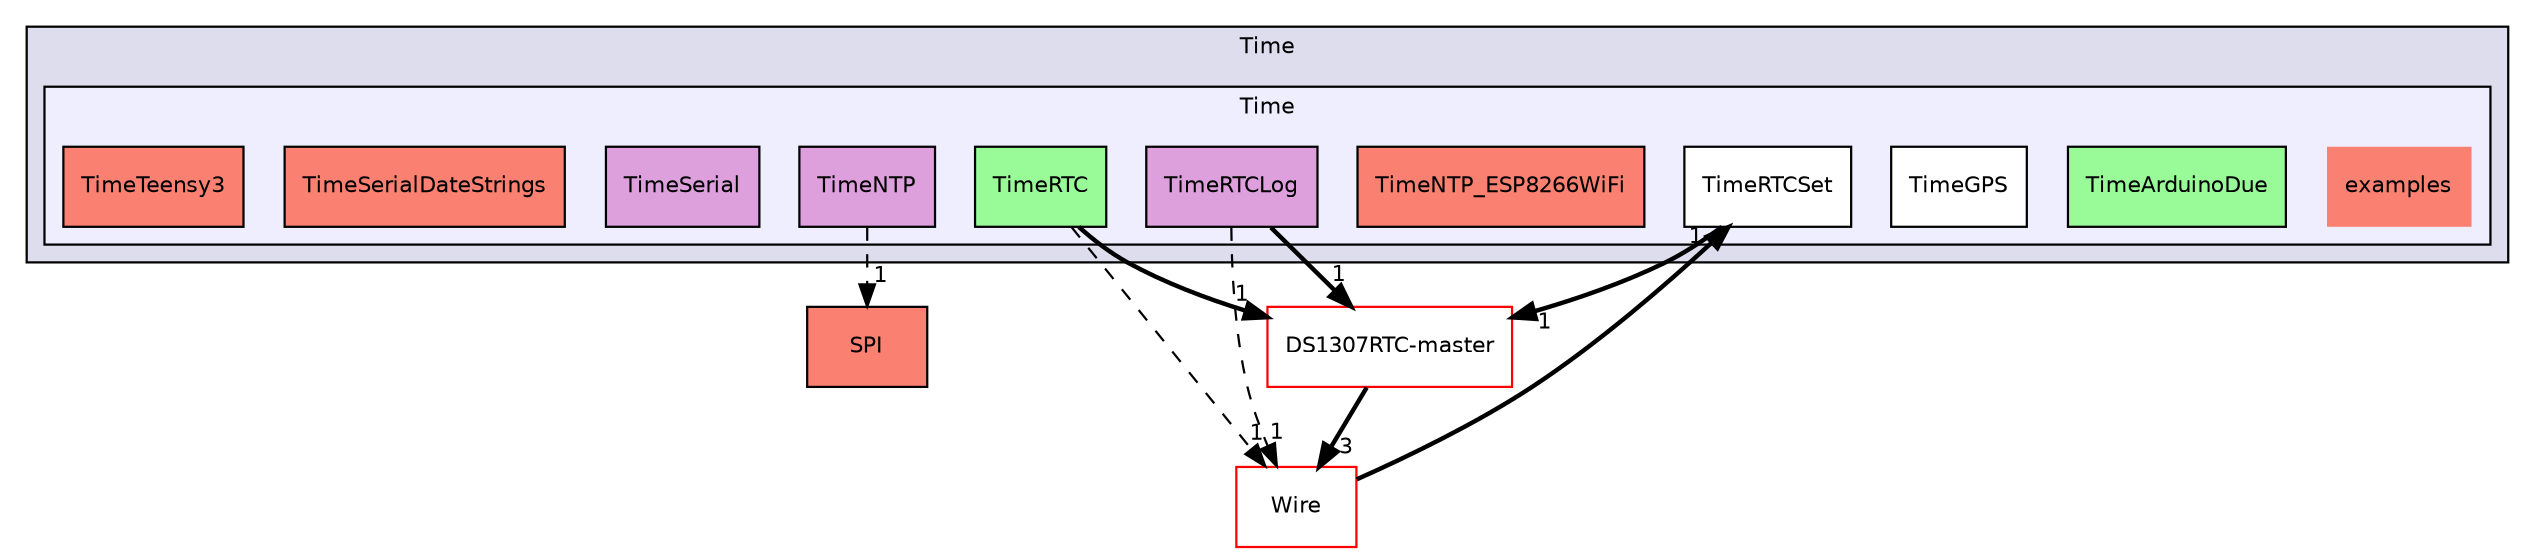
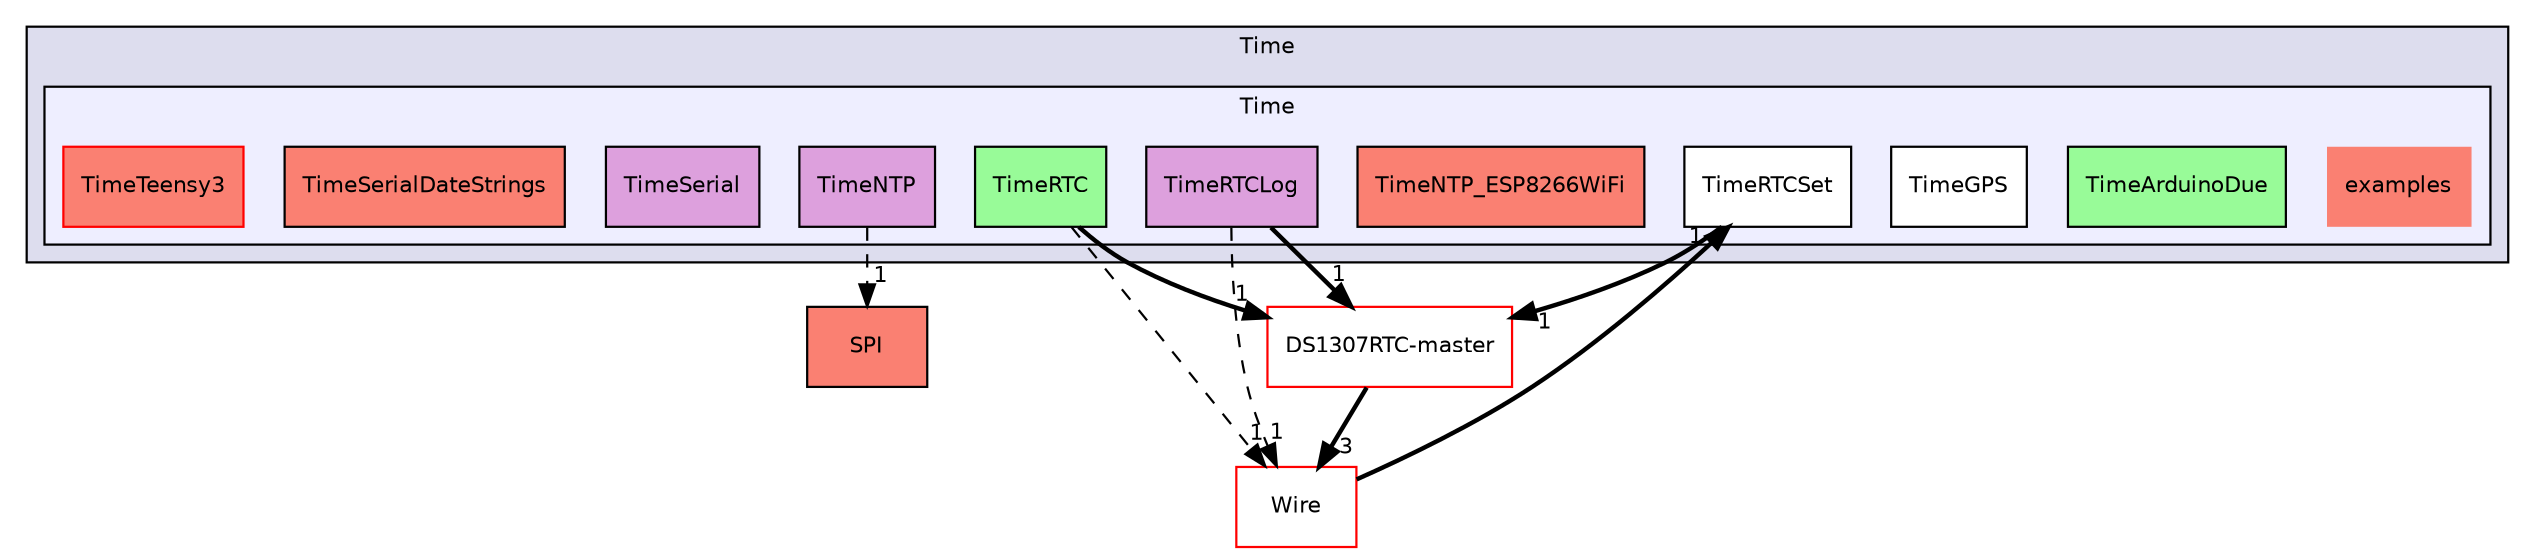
node "TimeTeensy3": color black -> red
